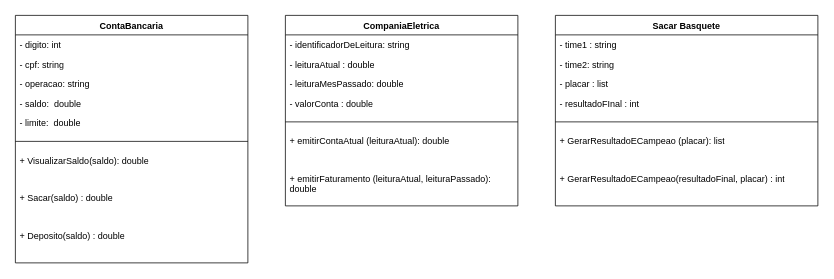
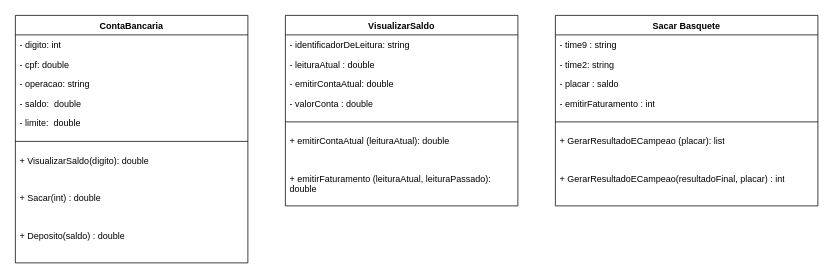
node "CompaniaEletrica": label "CompaniaEletrica" -> "VisualizarSaldo"
node "- time1 : string": label "- time1 : string" -> "- time9 : string"
node "- cpf: string": label "- cpf: string" -> "- cpf: double"
node "- leituraMesPassado: double": label "- leituraMesPassado: double" -> "- emitirContaAtual: double"
node "- placar : list": label "- placar : list" -> "- placar : saldo"
node "- resultadoFInal : int": label "- resultadoFInal : int" -> "- emitirFaturamento : int"
node "+ VisualizarSaldo(saldo): double": label "+ VisualizarSaldo(saldo): double" -> "+ VisualizarSaldo(digito): double"
node "+ Sacar(saldo) : double": label "+ Sacar(saldo) : double" -> "+ Sacar(int) : double"
